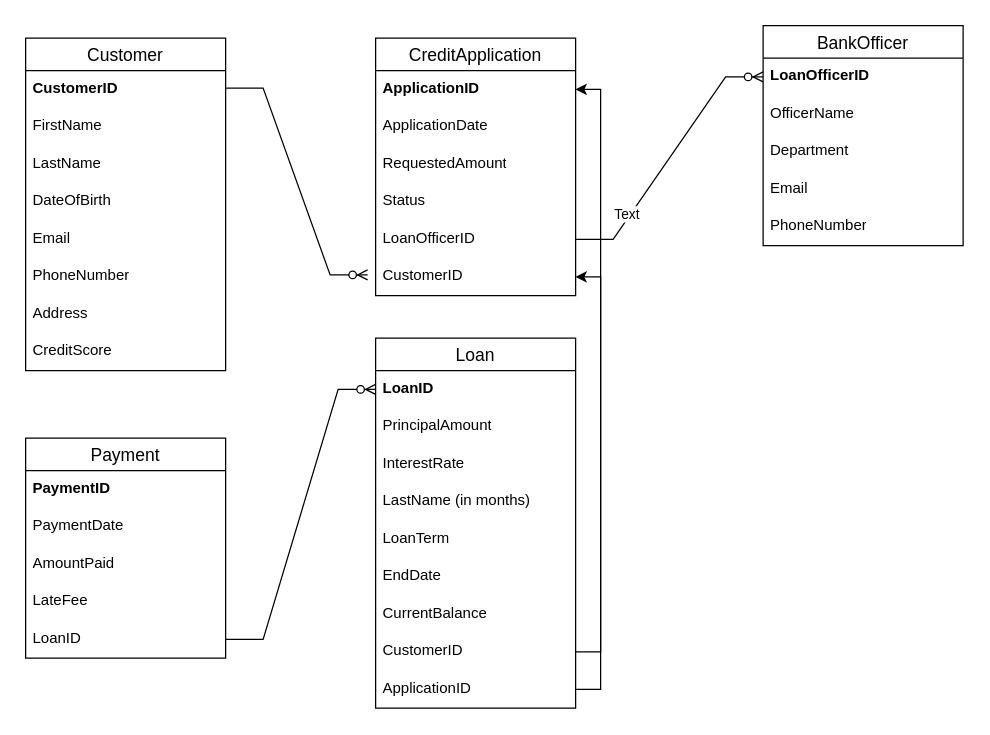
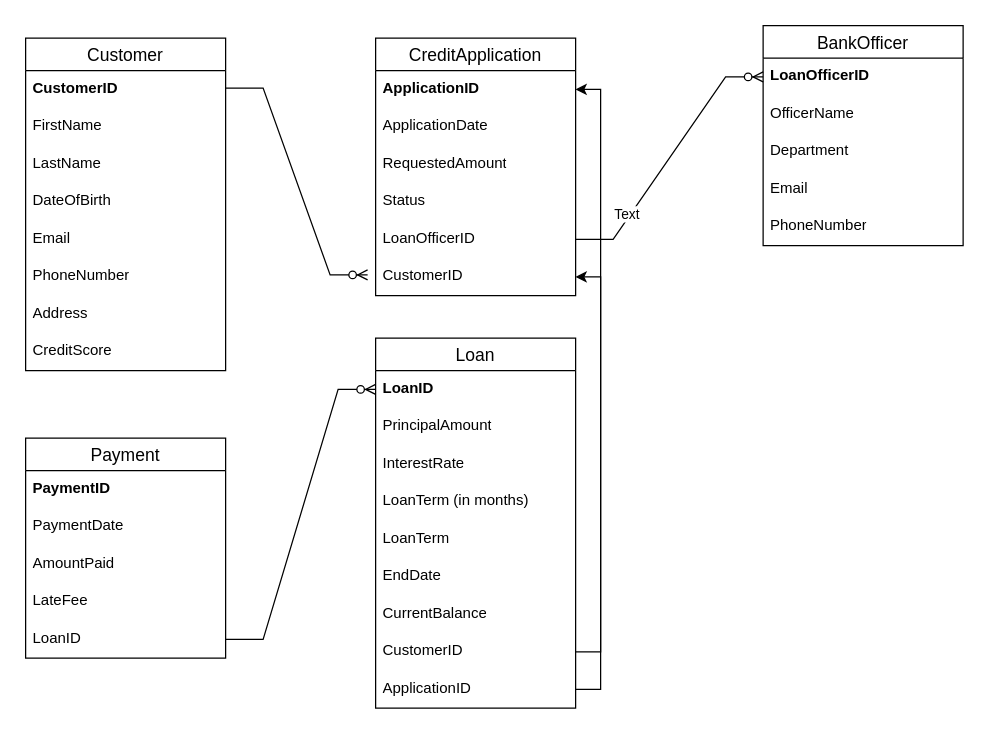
node "LastName (in months)": label "LastName (in months)" -> "LoanTerm (in months)"
